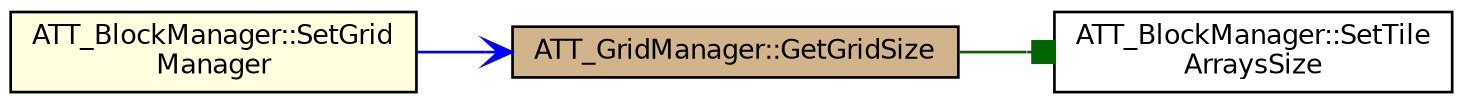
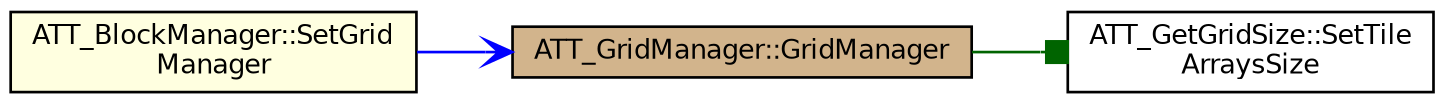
node "ATT_GridManager::GetGridSize": label "ATT_GridManager::GetGridSize" -> "ATT_GridManager::GridManager"
node "ATT_BlockManager::SetTile ArraysSize": label "ATT_BlockManager::SetTile ArraysSize" -> "ATT_GetGridSize::SetTile ArraysSize"
